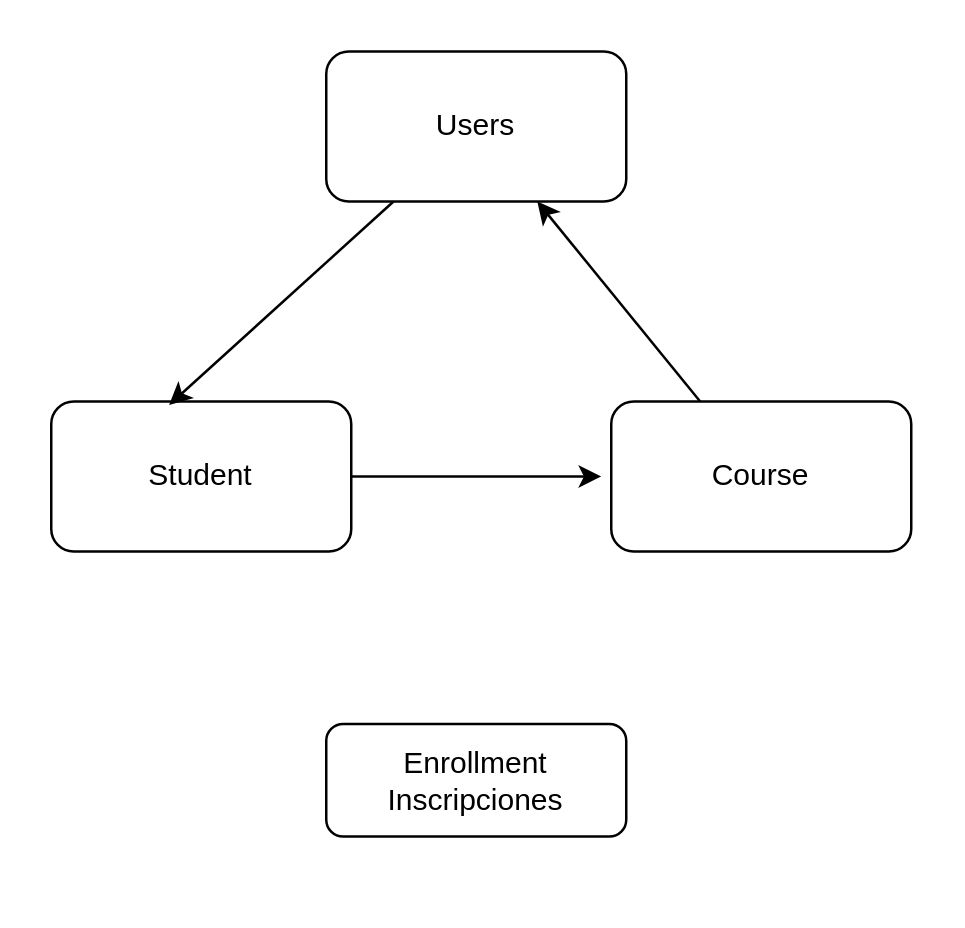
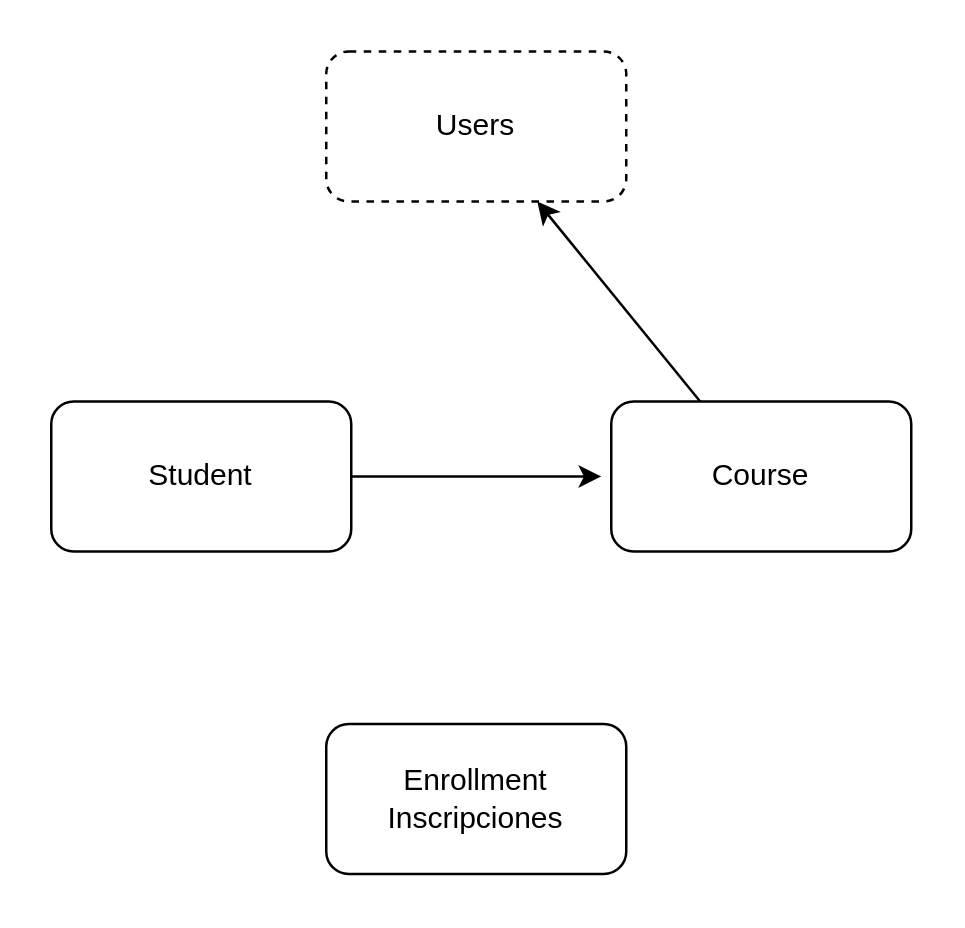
node "Users": style solid -> dashed
edge "Users" -> "Student": removed
node "Enrollment Inscripciones": size 300x113 -> 300x150
